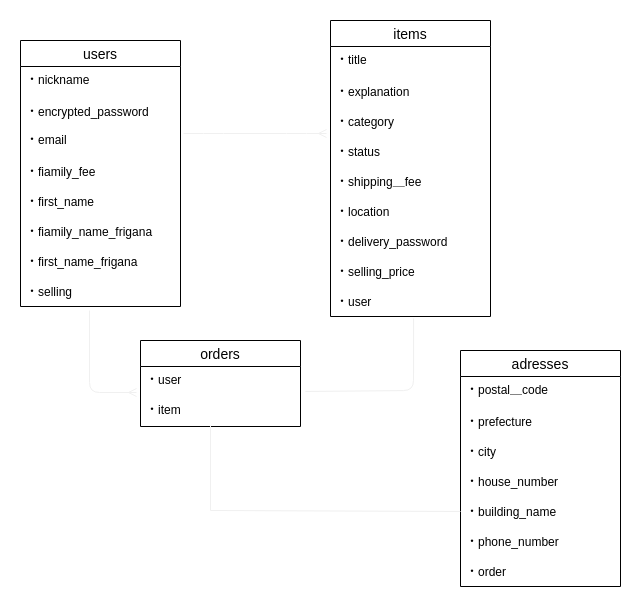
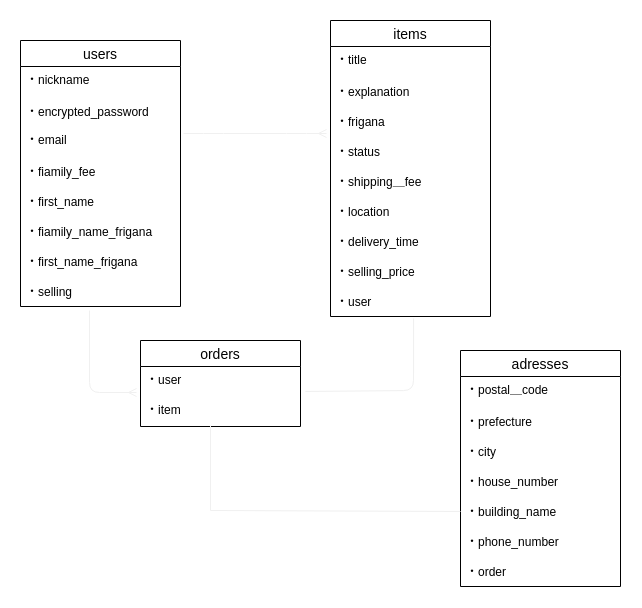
node "・category": label "・category" -> "・frigana"
node "・delivery_password": label "・delivery_password" -> "・delivery_time"
